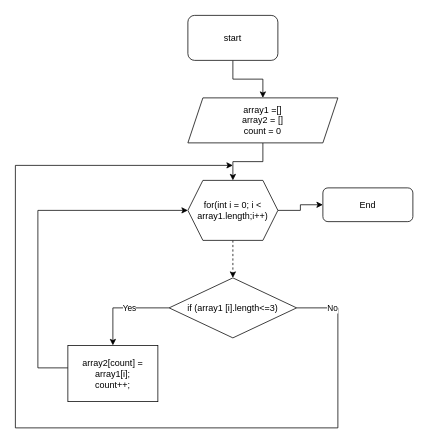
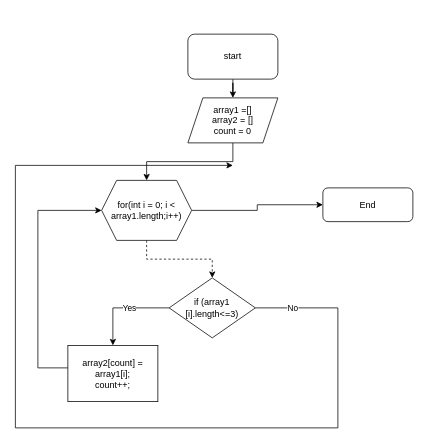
node "start": moved (233, 38) -> (233, 57)
node "array1 =[] array2 = [] count = 0": size 150x45 -> 90x45
node "for(int i = 0; i < array1.length;i++)": moved (233, 210) -> (147, 210)
node "if (array1 [i].length<=3)": size 128x60 -> 86x60
